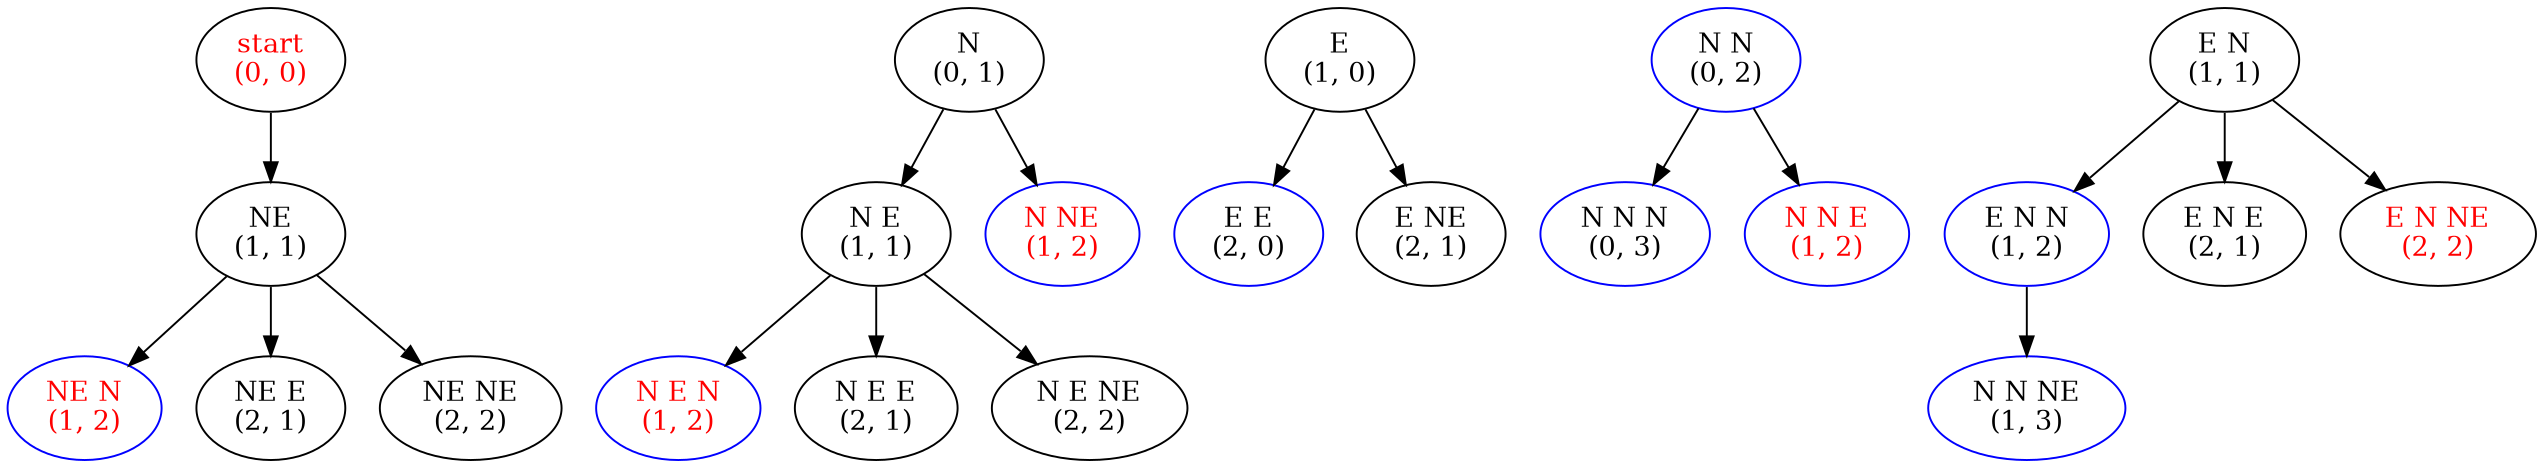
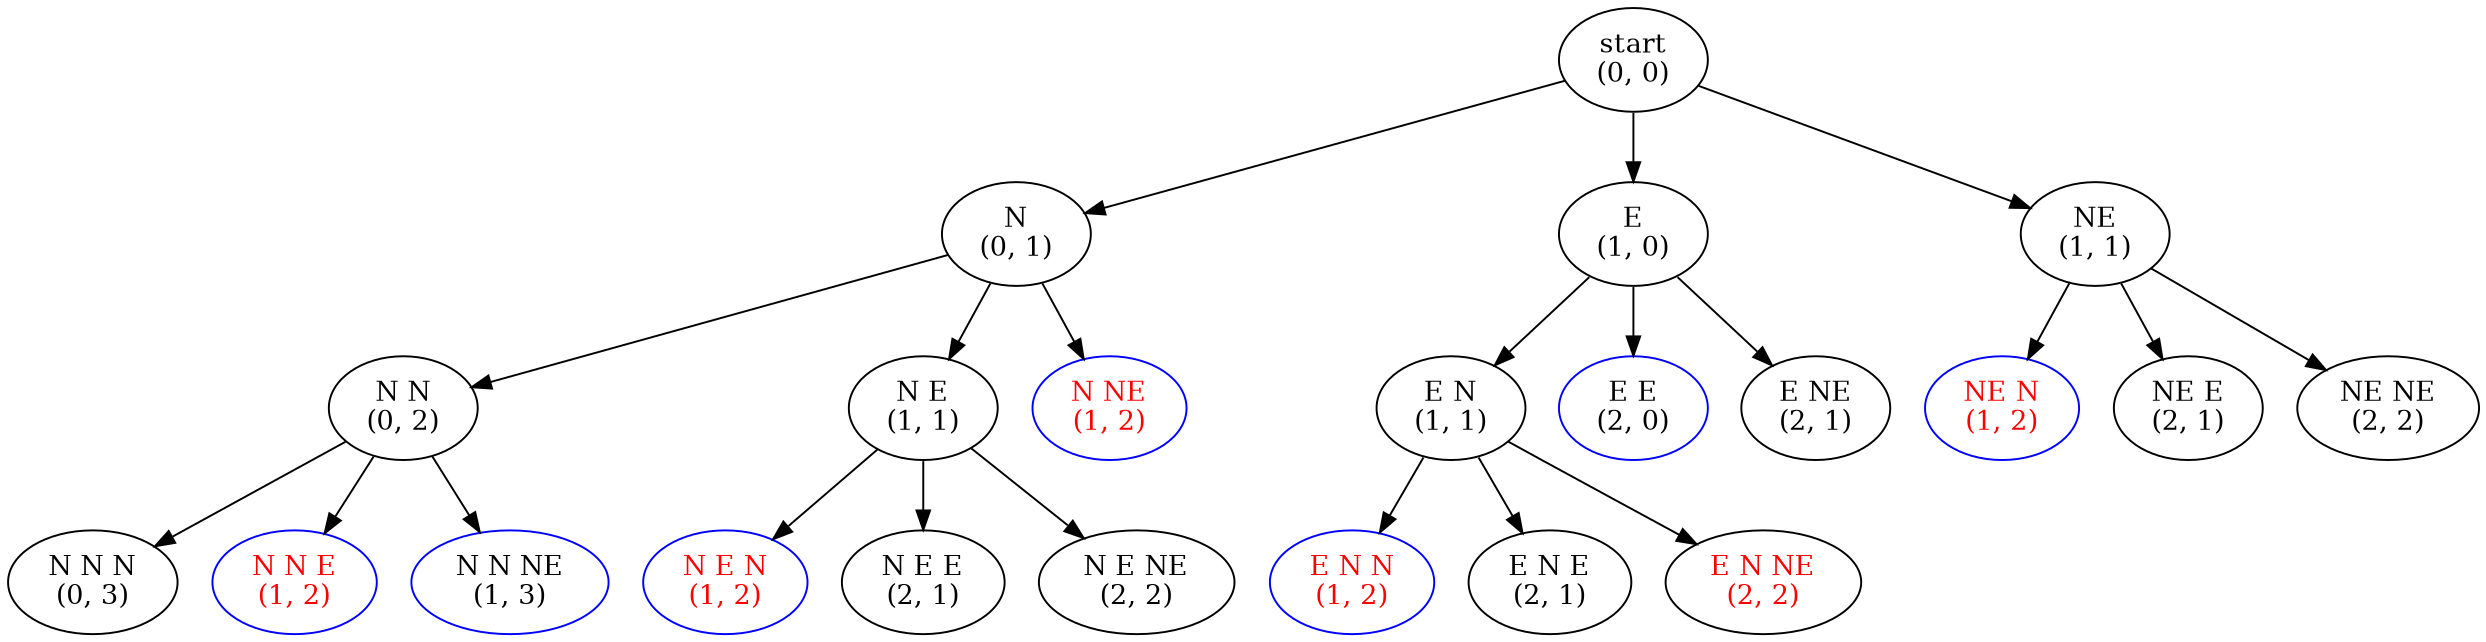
node "start (0, 0)": fontcolor red -> black
node "N N (0, 2)": color blue -> black
edge "start (0, 0)" -> "E (1, 0)": added
edge "start (0, 0)" -> "N (0, 1)": added
node "N N N (0, 3)": color blue -> black
node "E N N (1, 2)": fontcolor black -> red
edge "E N N (1, 2)" -> "N N NE (1, 3)": now "N N (0, 2)" -> "N N NE (1, 3)"
edge "E (1, 0)" -> "E N (1, 1)": added
edge "N (0, 1)" -> "N N (0, 2)": added
